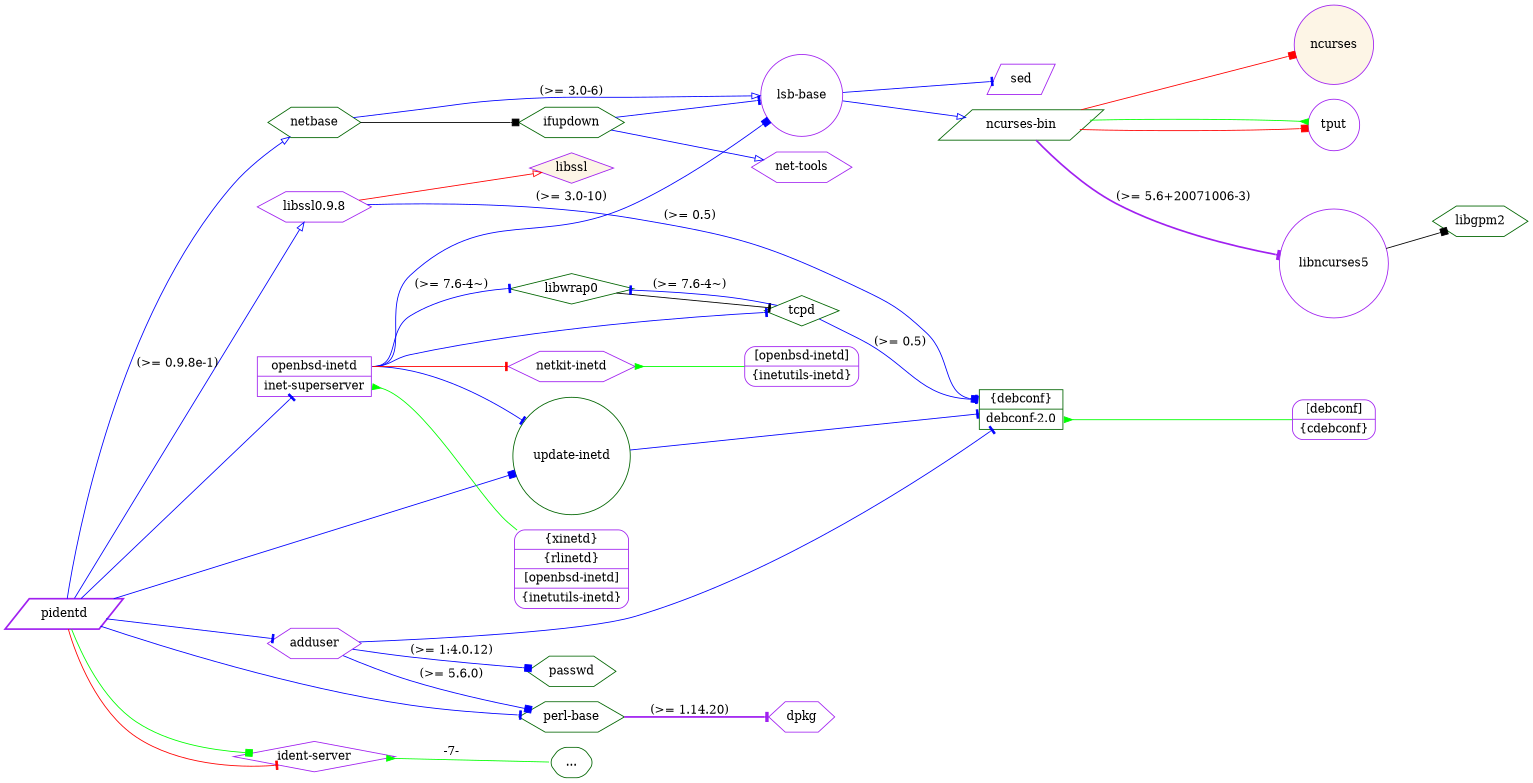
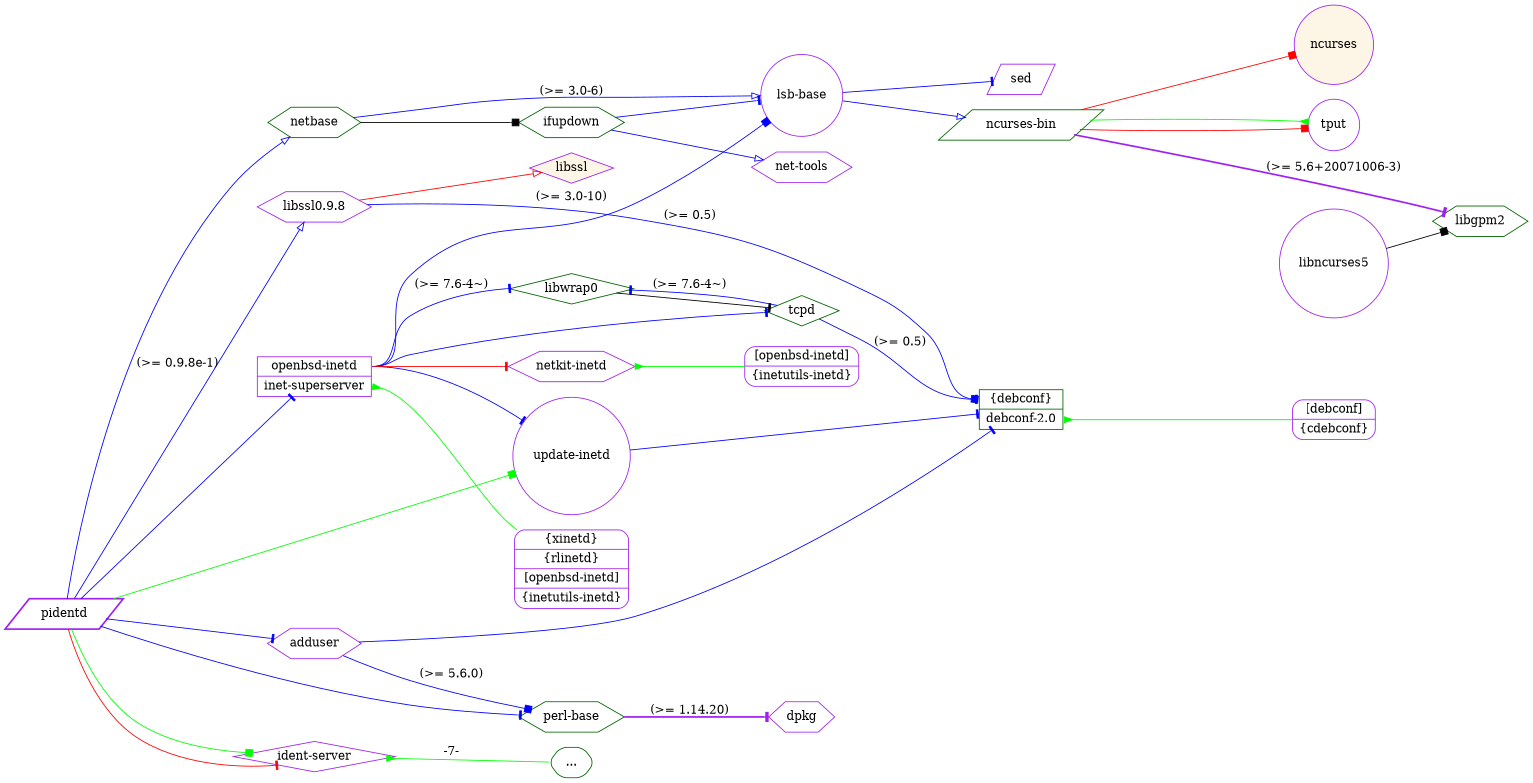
edge "ncurses-bin" -> "libncurses5": now "ncurses-bin" -> "libgpm2"
node "update-inetd": color darkgreen -> purple
edge "pidentd" -> "update-inetd": color blue -> green
node "passwd": removed
